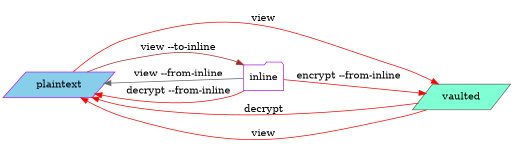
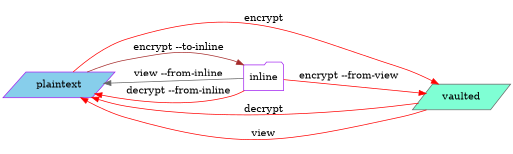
edge "plaintext" -> "vaulted": label "view" -> "encrypt"
edge "plaintext" -> "inline": label "view --to-inline" -> "encrypt --to-inline"
edge "inline" -> "vaulted": label "encrypt --from-inline" -> "encrypt --from-view"
